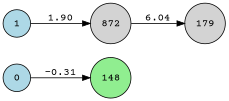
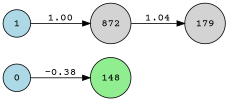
edge "1" -> "872": label "1.90" -> "1.00"
edge "872" -> "179": label "6.04" -> "1.04"
edge "0" -> "148": label "-0.31" -> "-0.38"
